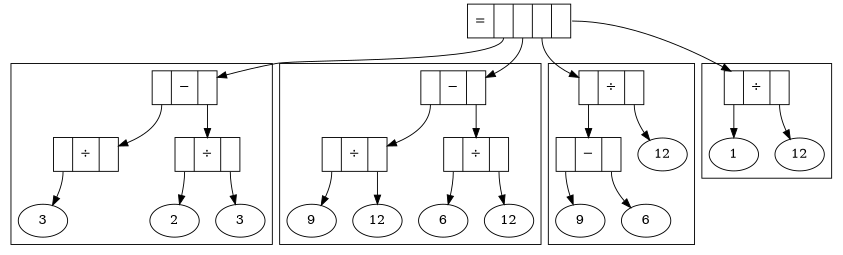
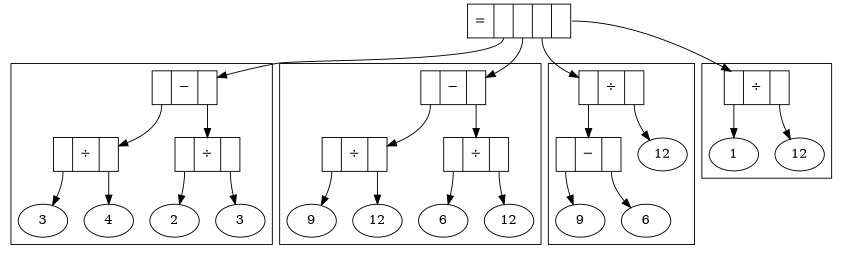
node "4": added
